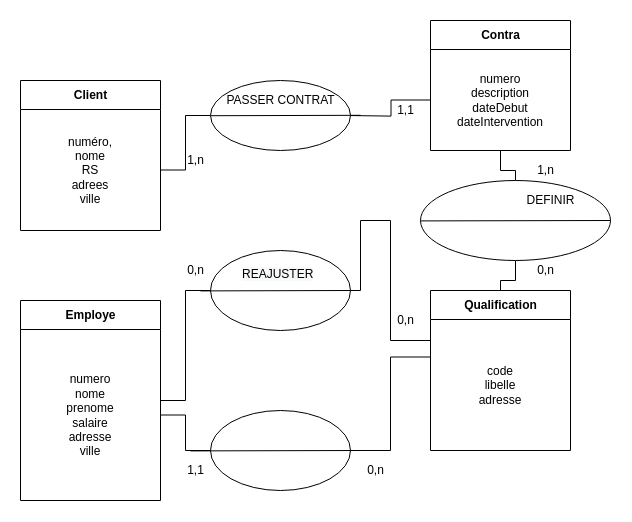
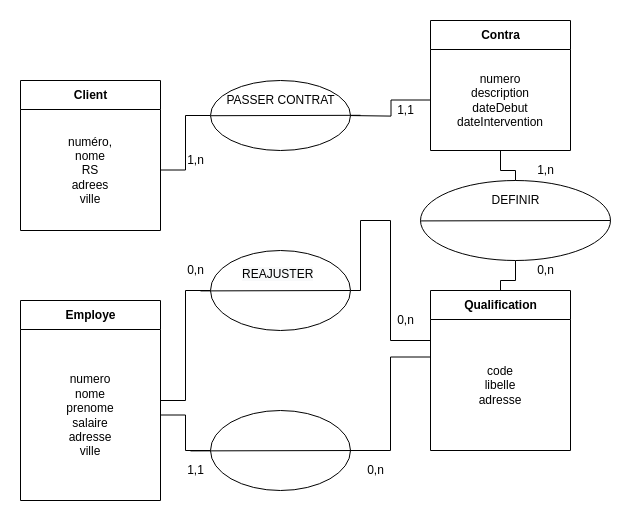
node "DEFINIR": moved (551, 201) -> (516, 201)
